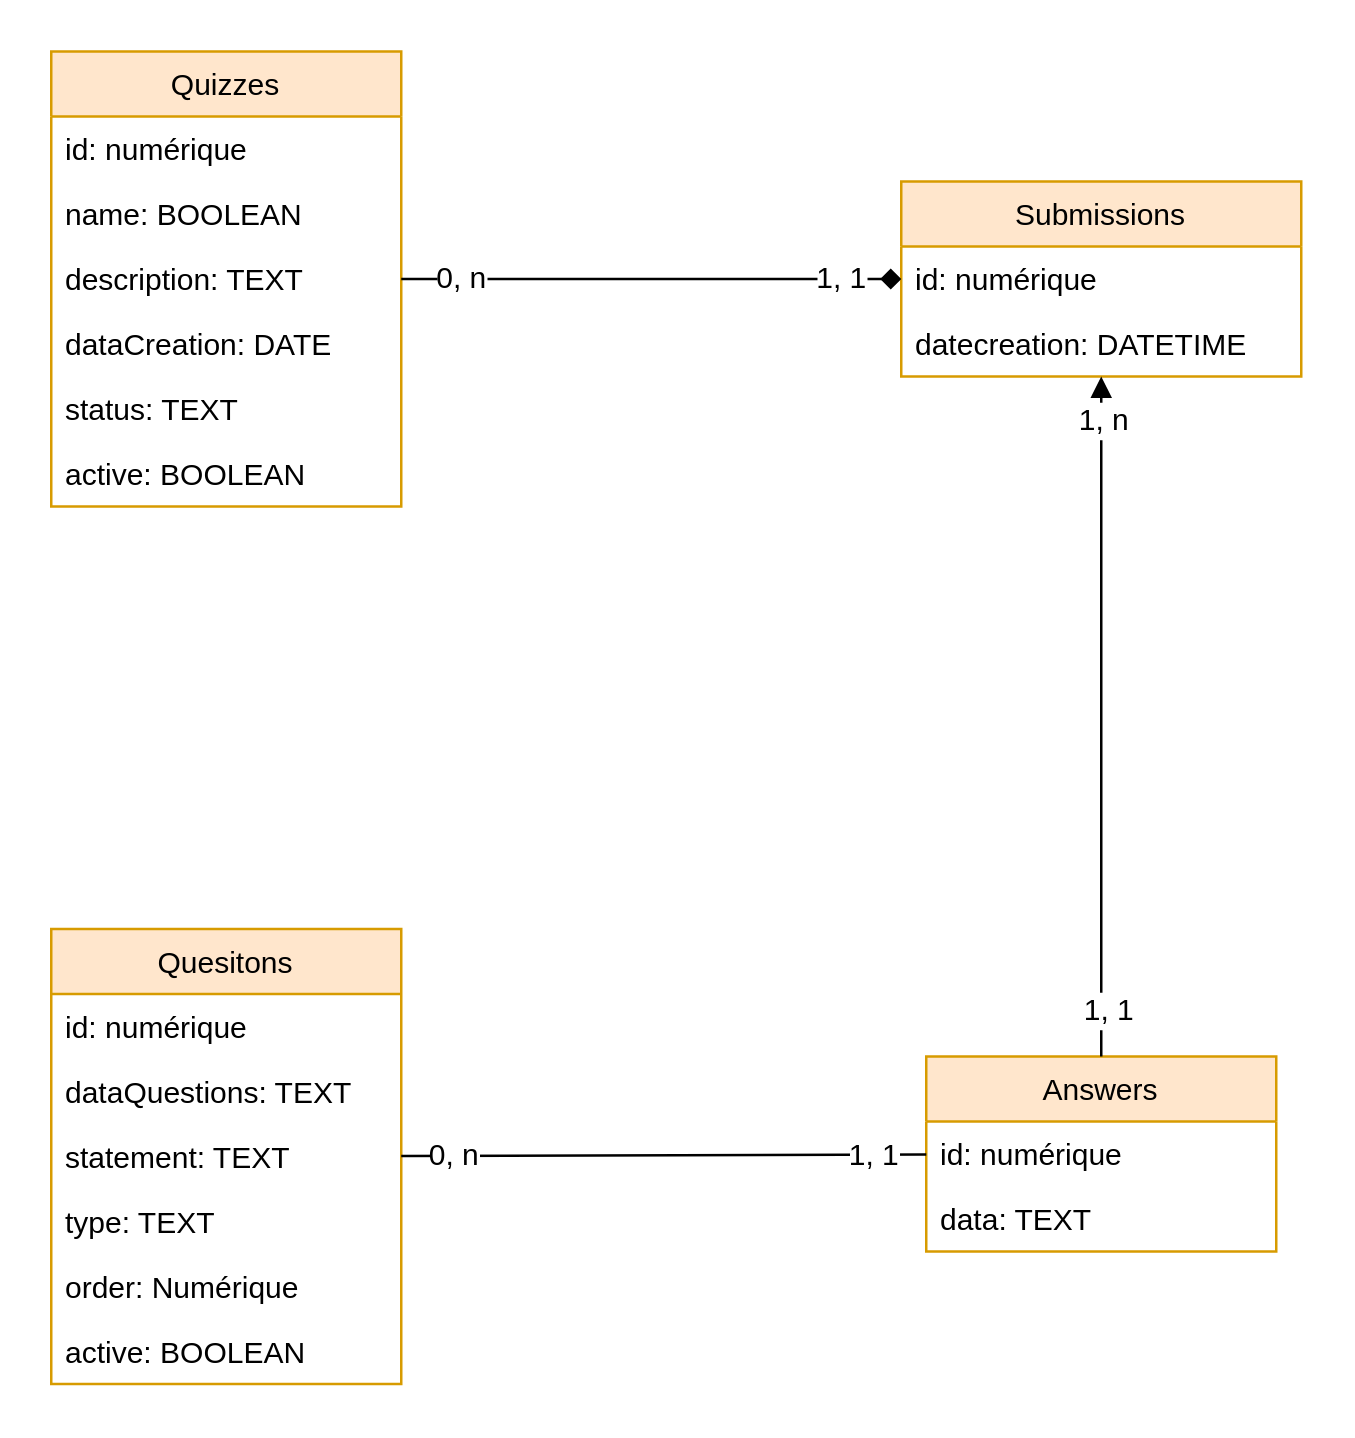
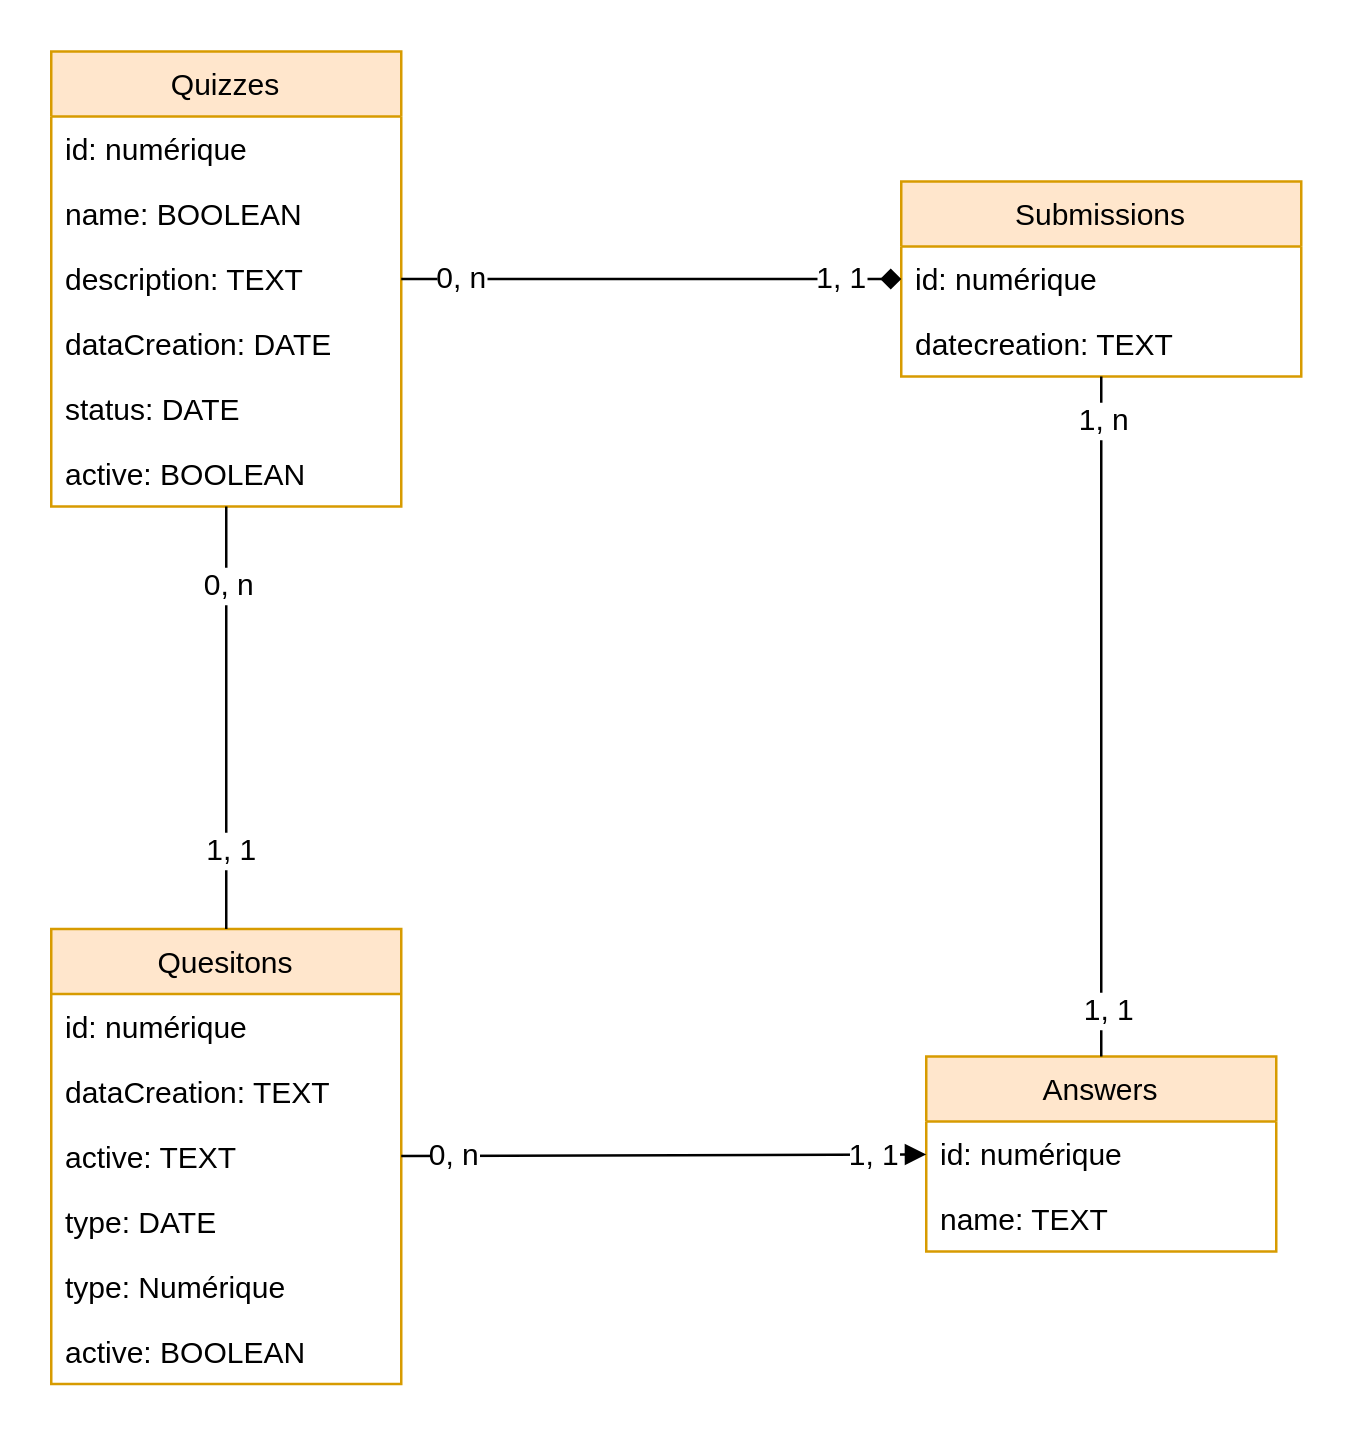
node "datecreation: DATETIME": label "datecreation: DATETIME" -> "datecreation: TEXT"
edge "Answers" -> "Submissions": arrowhead block -> none
node "status: TEXT": label "status: TEXT" -> "status: DATE"
edge "Quizzes" -- "Quesitons": added, labels "0, n", "1, 1"
node "dataQuestions: TEXT": label "dataQuestions: TEXT" -> "dataCreation: TEXT"
edge "Answers" -- "Quesitons": arrowhead none -> block
node "statement: TEXT": label "statement: TEXT" -> "active: TEXT"
node "data: TEXT": label "data: TEXT" -> "name: TEXT"
node "type: TEXT": label "type: TEXT" -> "type: DATE"
node "order: Numérique": label "order: Numérique" -> "type: Numérique"
